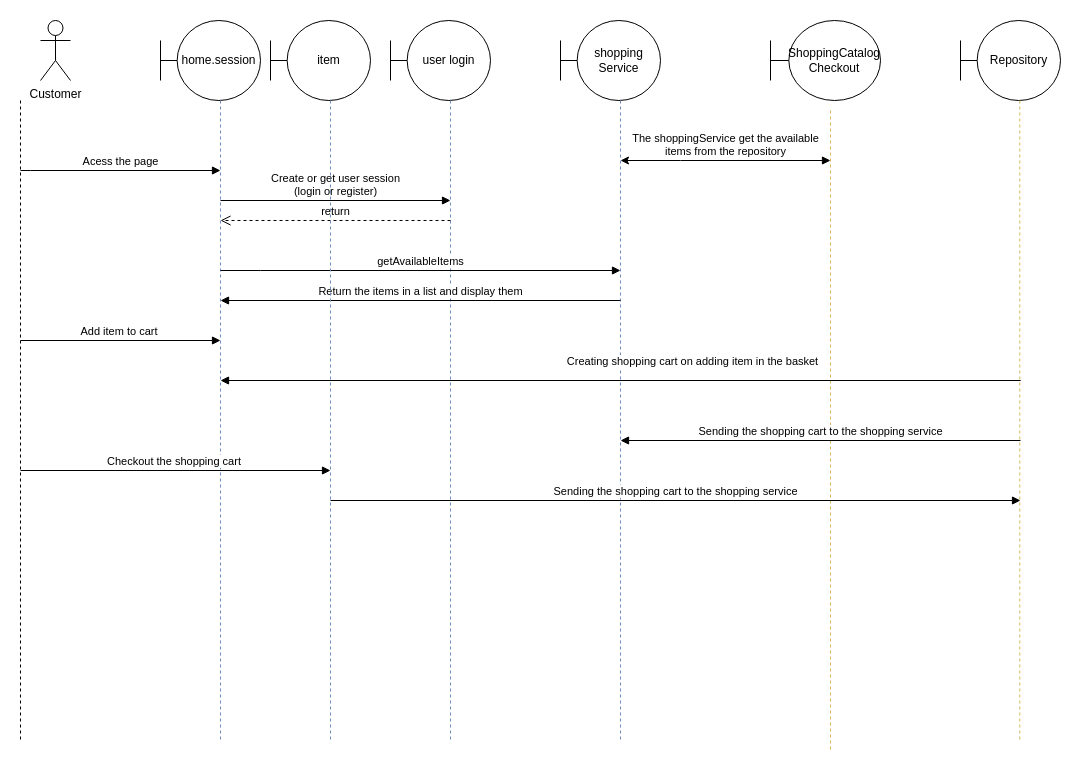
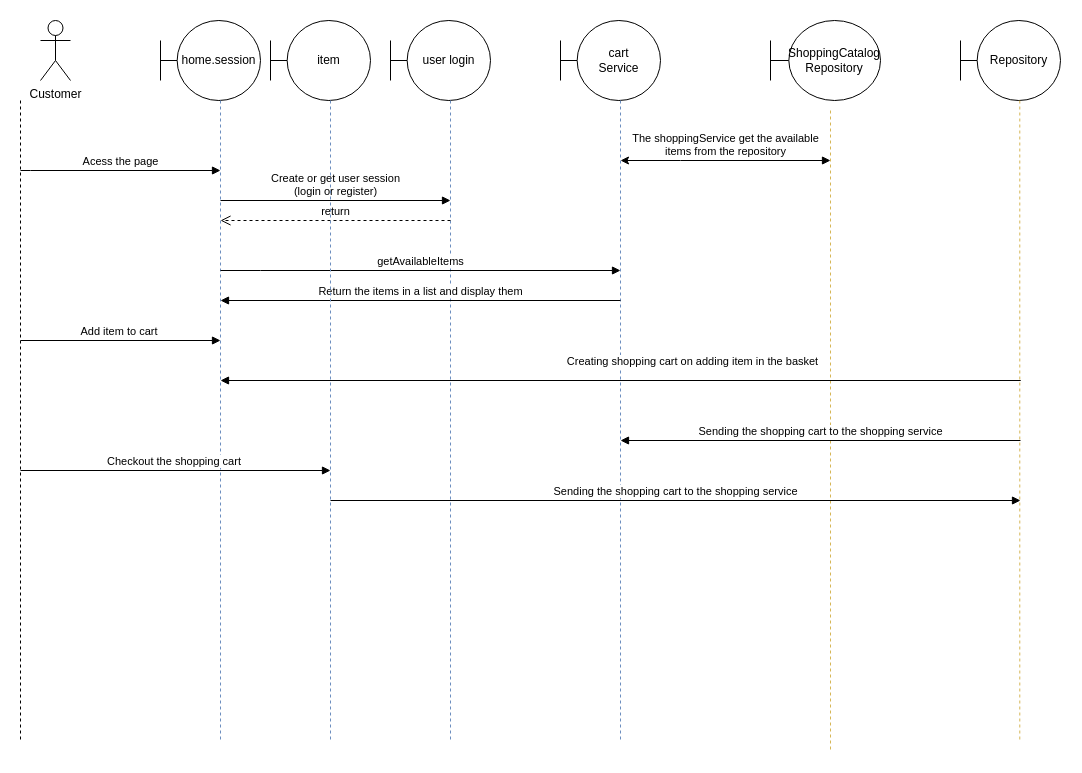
node "shopping Service": label "shopping Service" -> "cart Service"
node "ShoppingCatalog Checkout": label "ShoppingCatalog Checkout" -> "ShoppingCatalog Repository"
